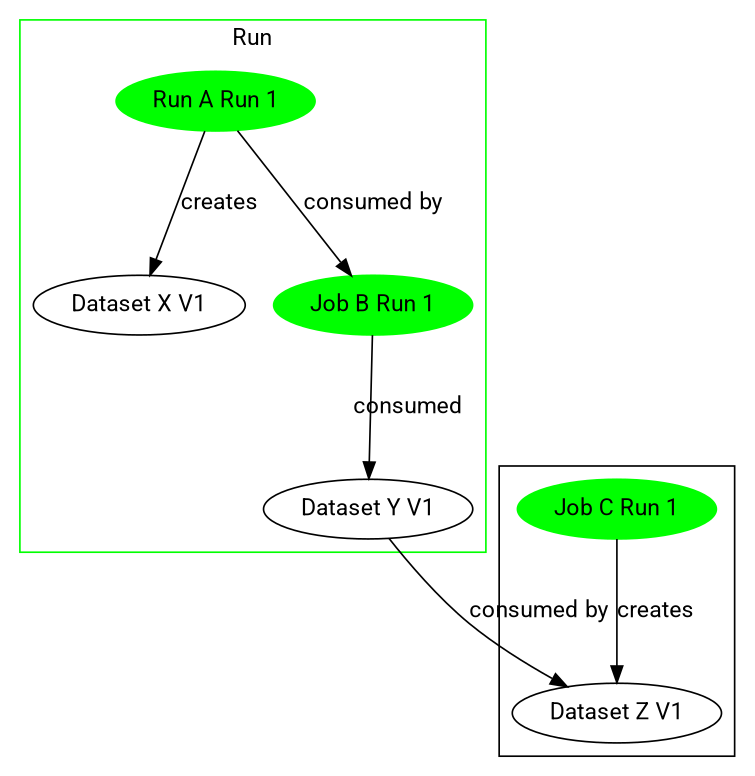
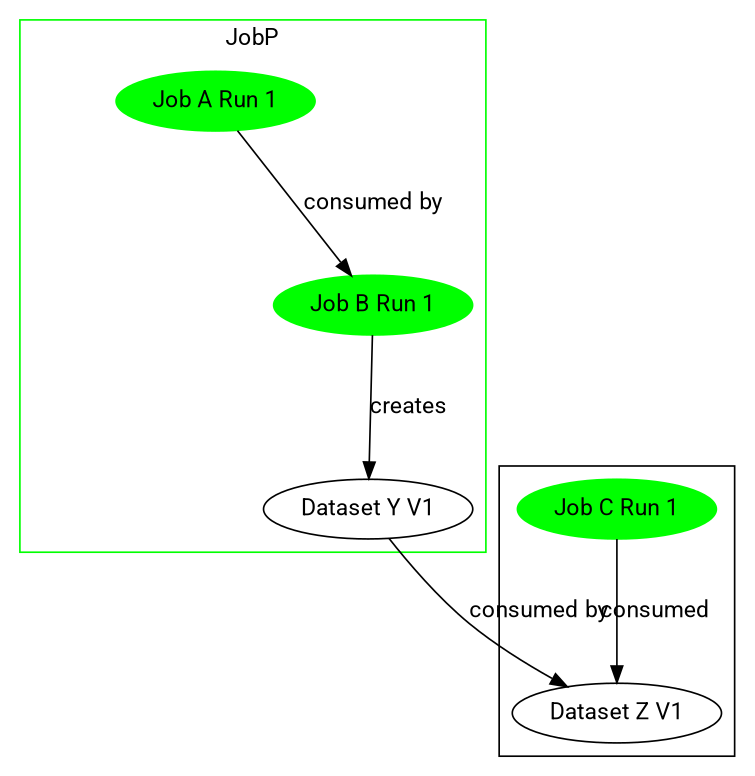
cluster "Run": label "Run" -> "JobP"
node "Run A Run 1": label "Run A Run 1" -> "Job A Run 1"
node "Dataset X V1": removed
edge "Job B Run 1" -> "Dataset Y V1": label "consumed" -> "creates"
edge "Job C Run 1" -> "Dataset Z V1": label "creates" -> "consumed"
